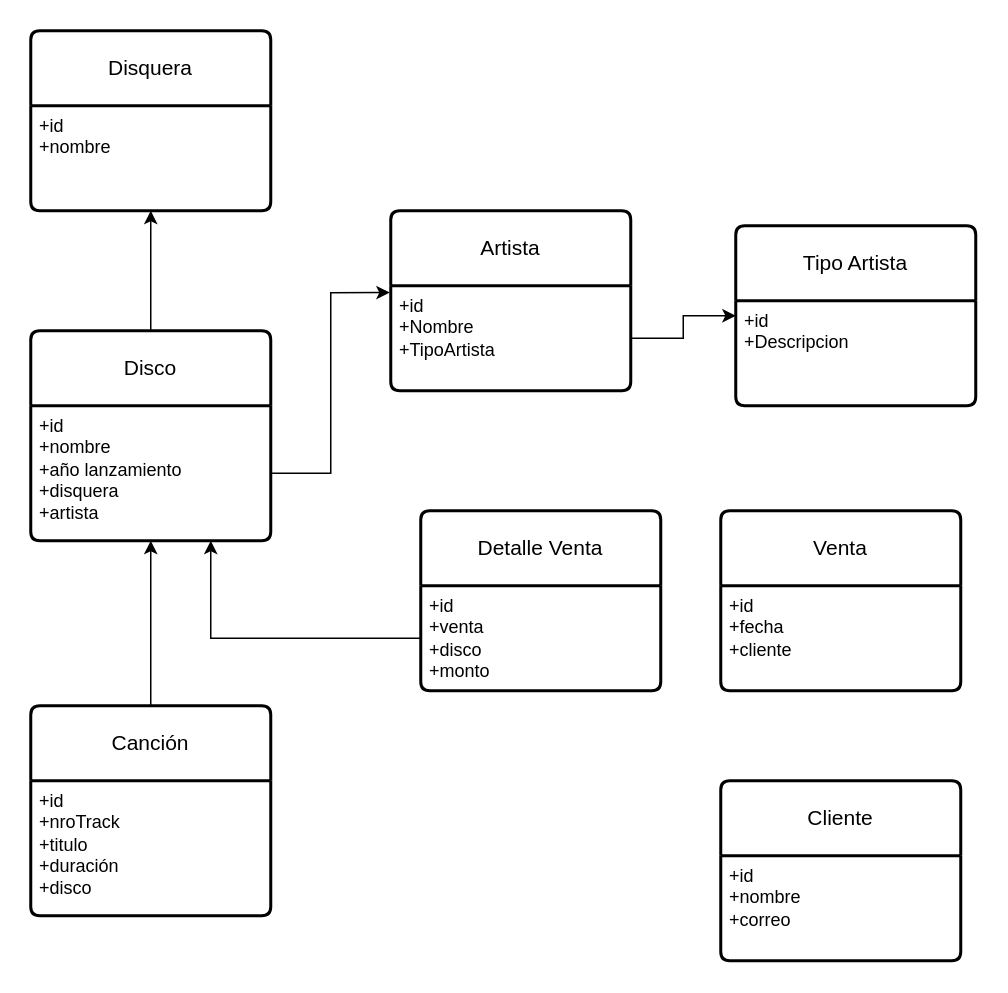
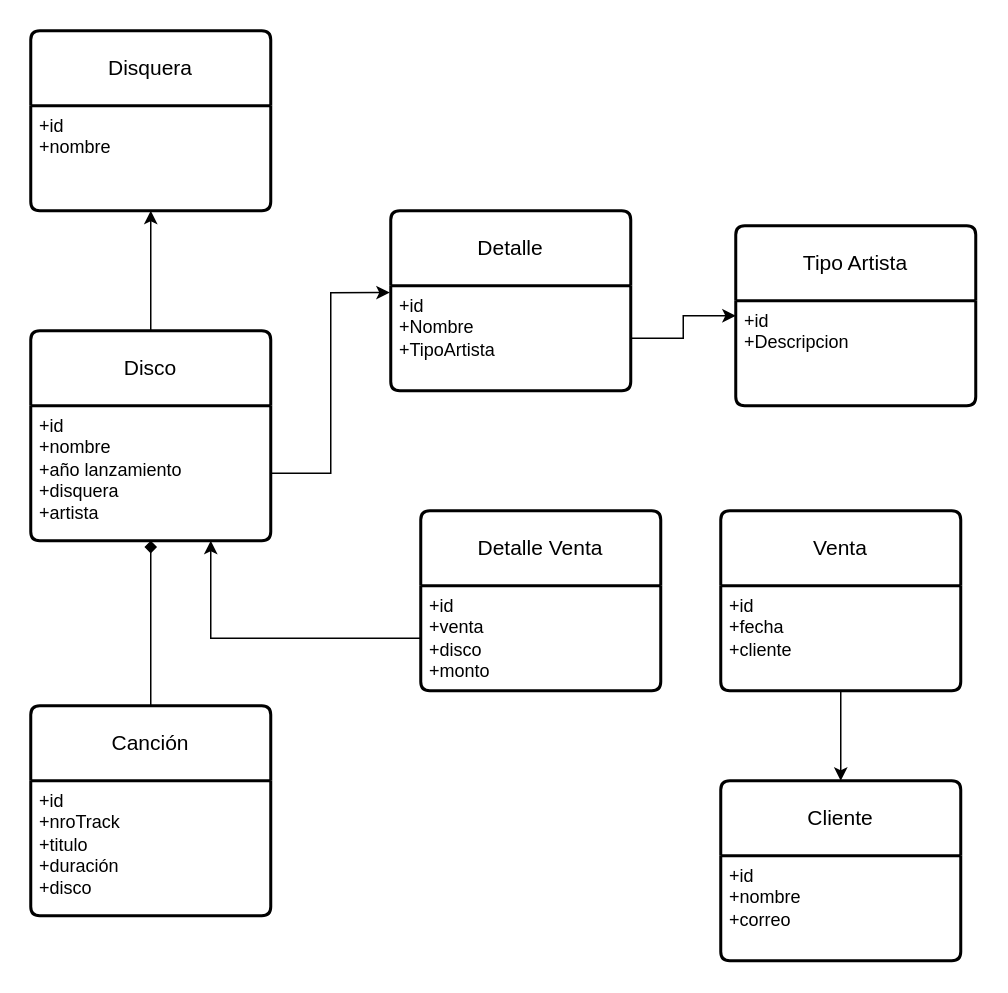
node "Artista": label "Artista" -> "Detalle"
edge "Canción" -> "+id +nombre +año lanzamiento +disquera +artista": arrowhead classic -> diamond
edge "+id +fecha +cliente" -> "Cliente": added
